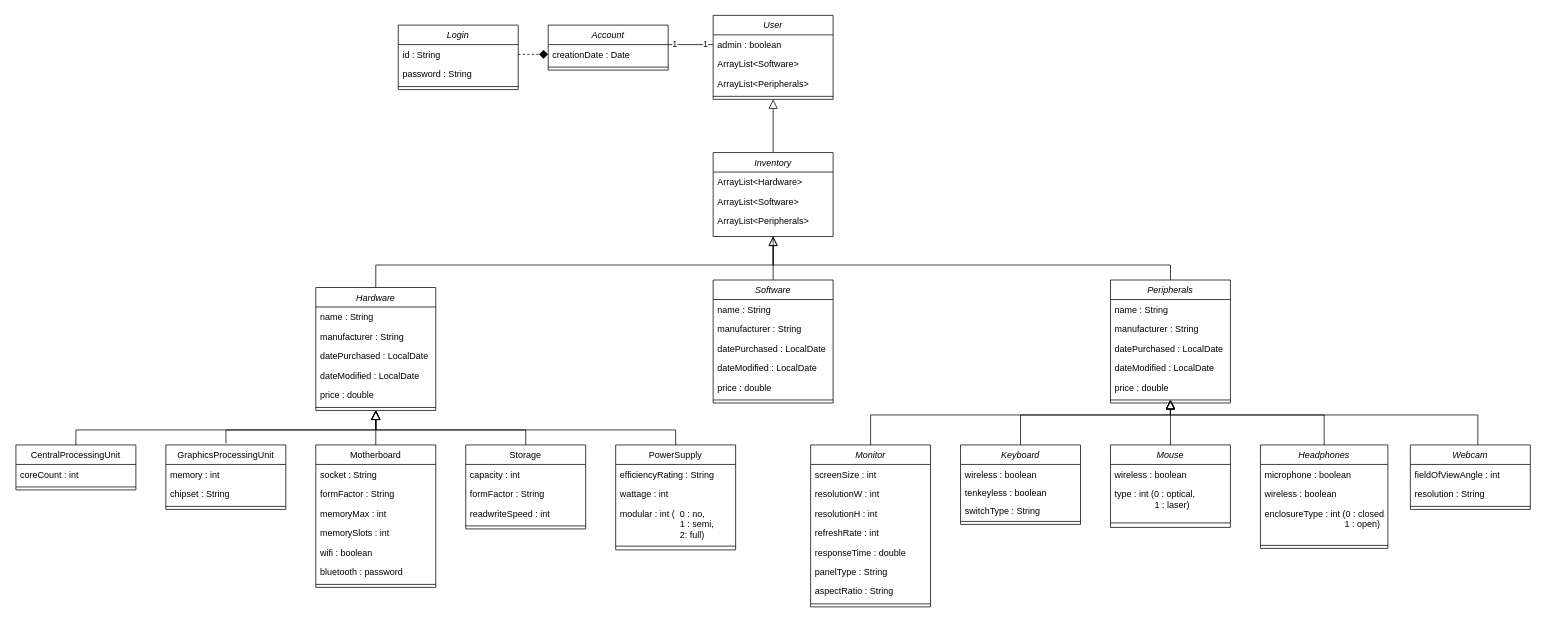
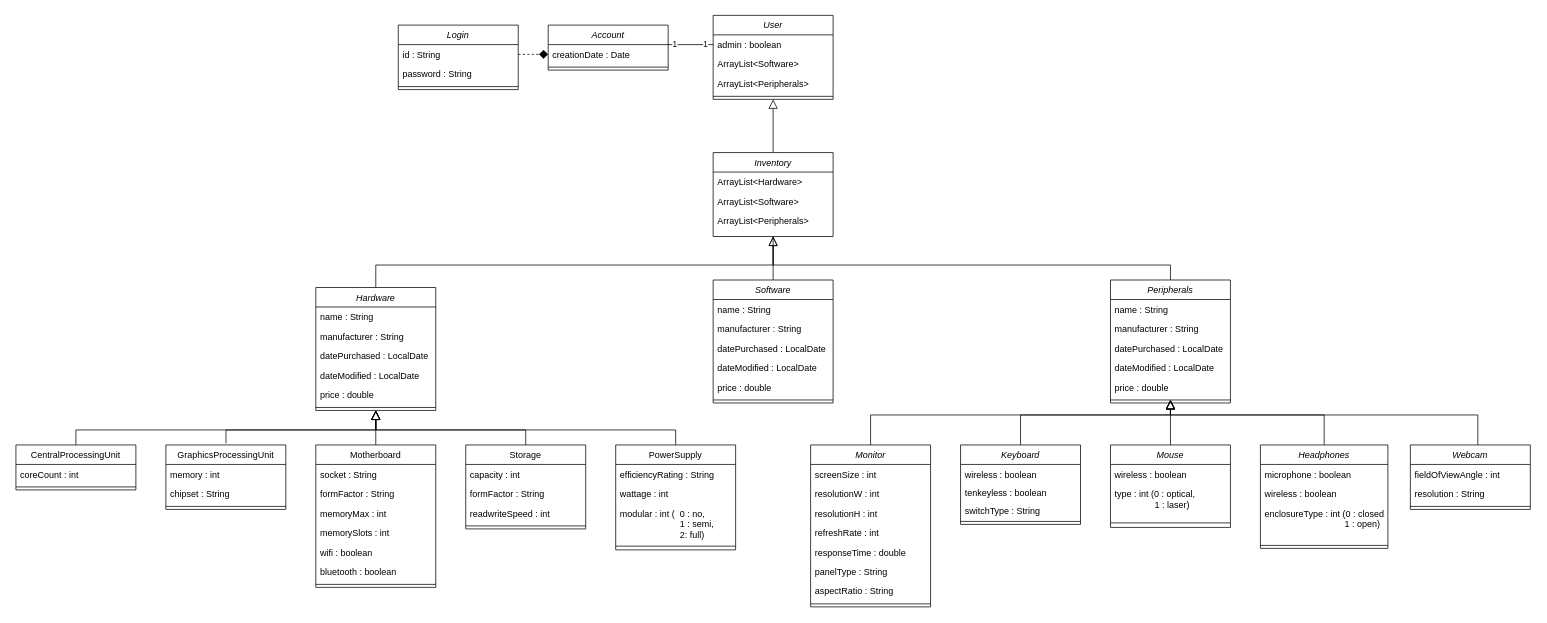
node "bluetooth : password": label "bluetooth : password" -> "bluetooth : boolean"
